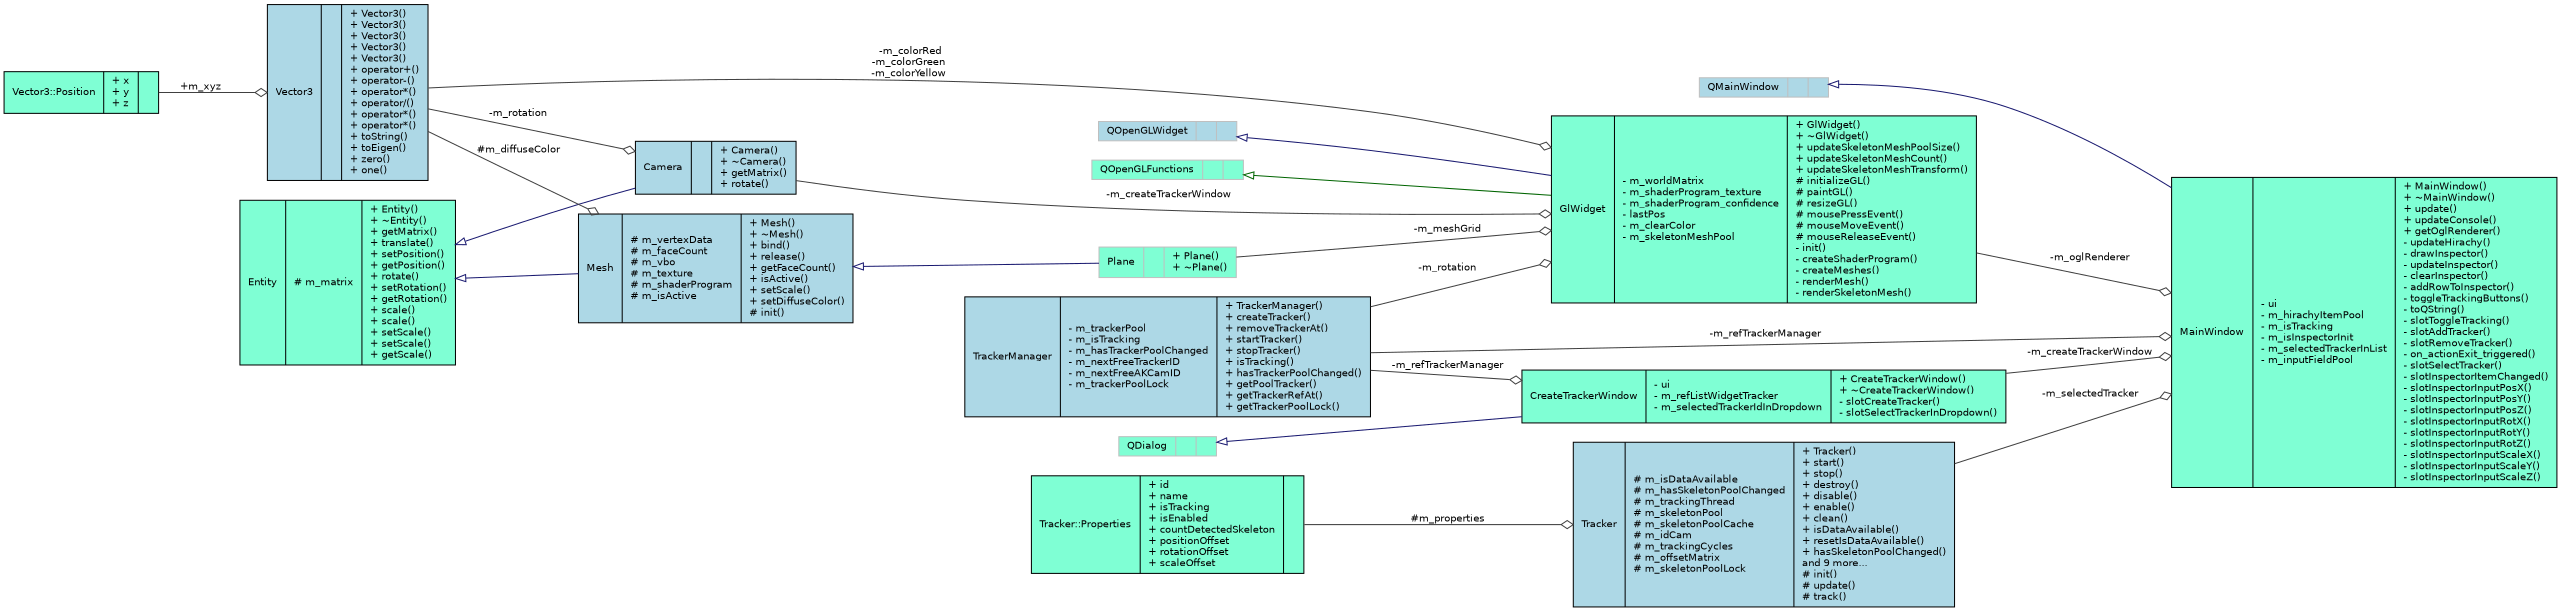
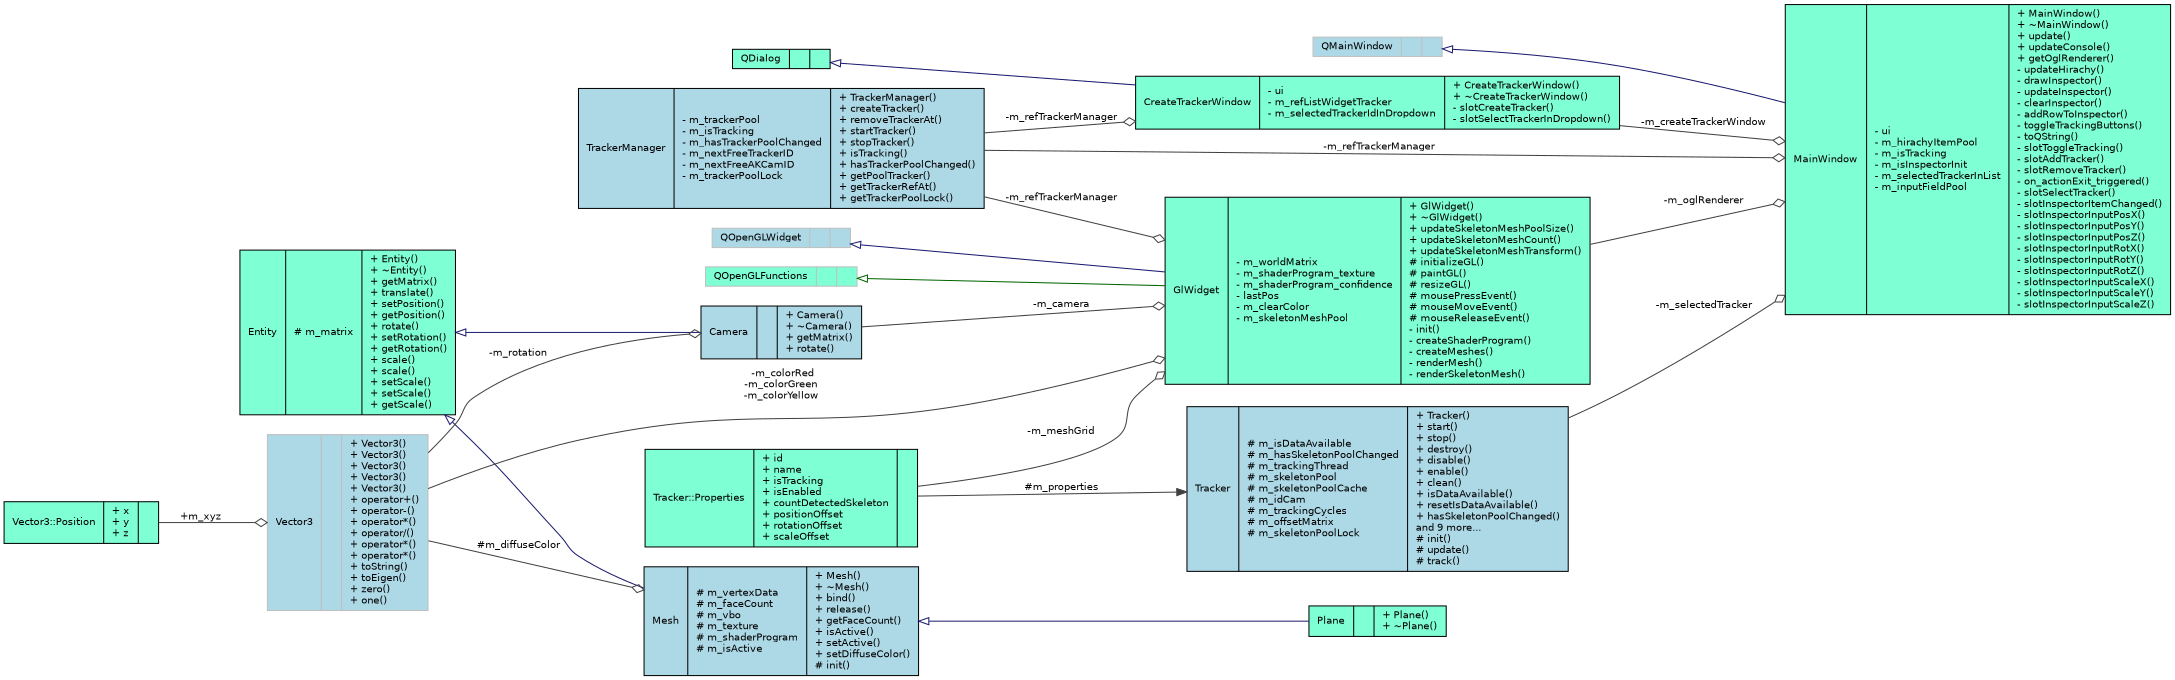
node "Vector3": color black -> grey75
edge "Camera" -> "GlWidget": label " -m_createTrackerWindow" -> " -m_camera"
edge "Plane" -> "GlWidget": now "Tracker::Properties" -> "GlWidget"
node "Plane": color grey75 -> black
edge "TrackerManager" -> "GlWidget": label " -m_rotation" -> " -m_refTrackerManager"
node "Mesh": text "+ setScale()" -> "+ setActive()"
node "QDialog": color grey75 -> black
edge "Tracker::Properties" -> "Tracker": arrowhead odiamond -> normal
